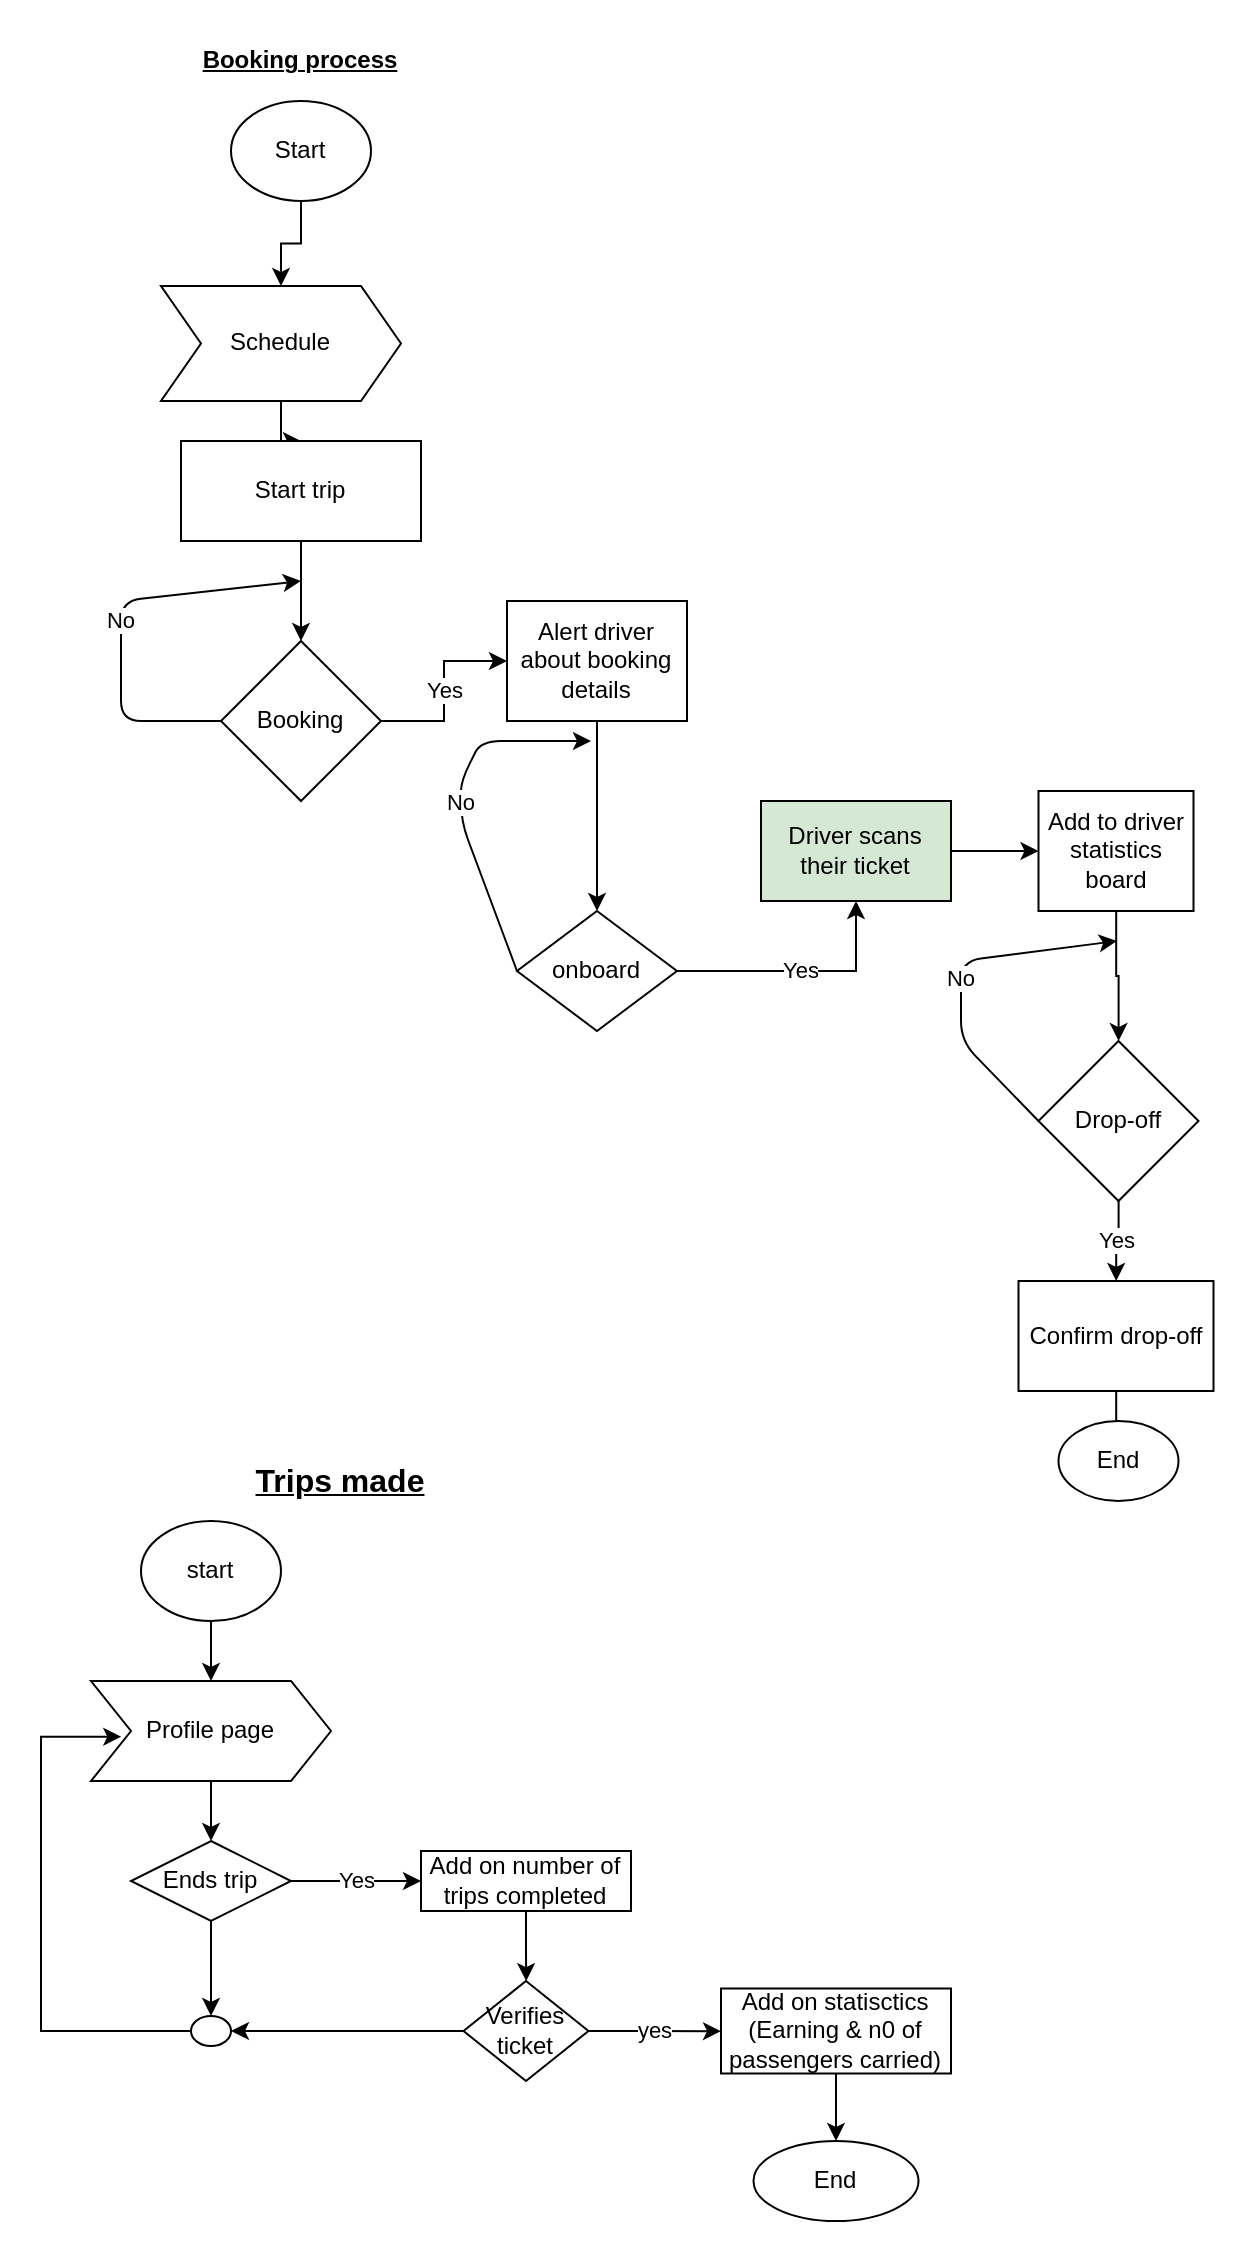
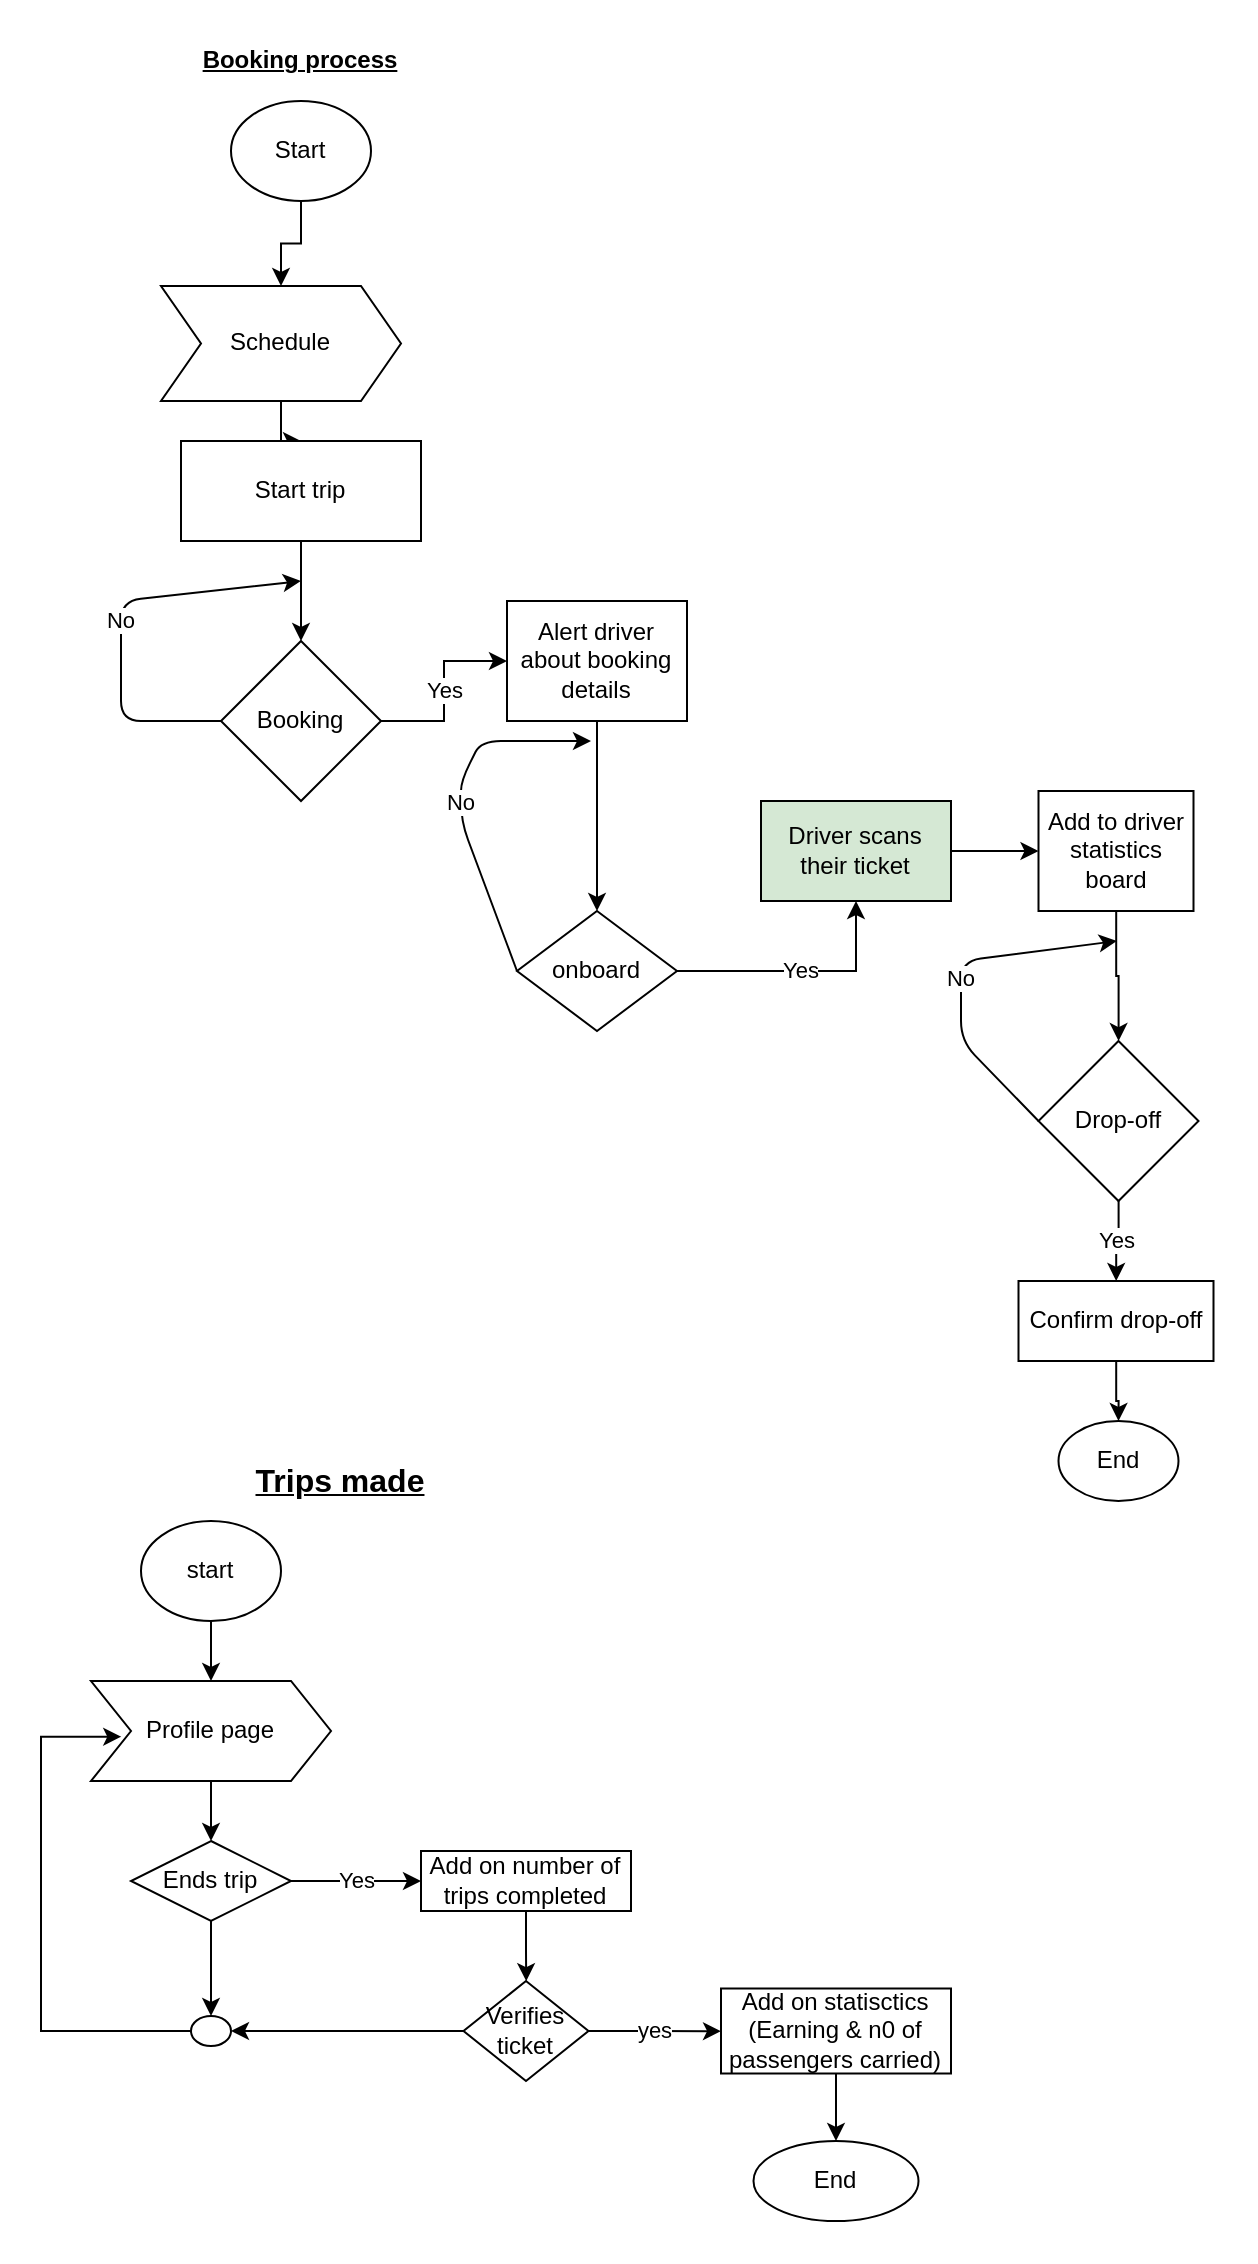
node "Confirm drop-off": size 195x110 -> 195x80
